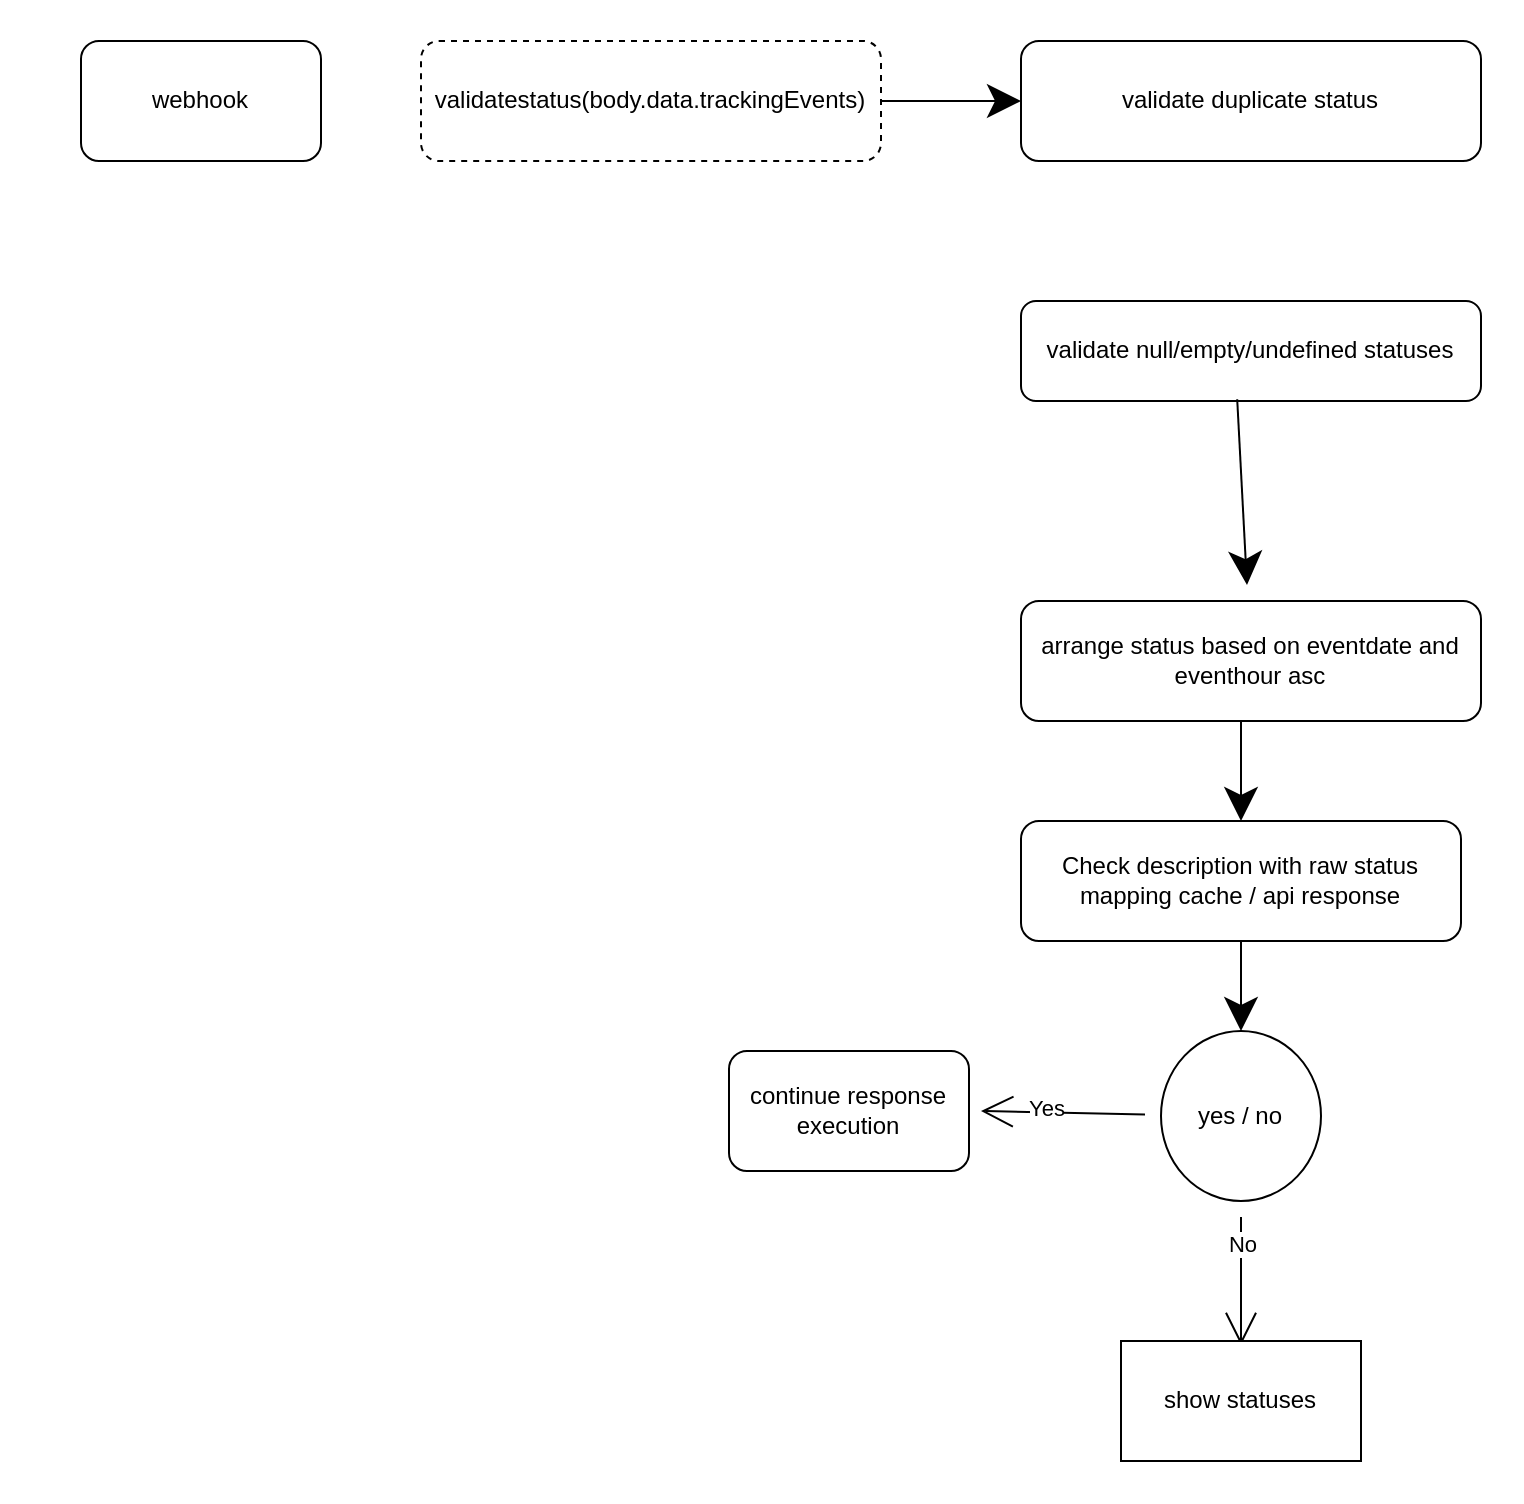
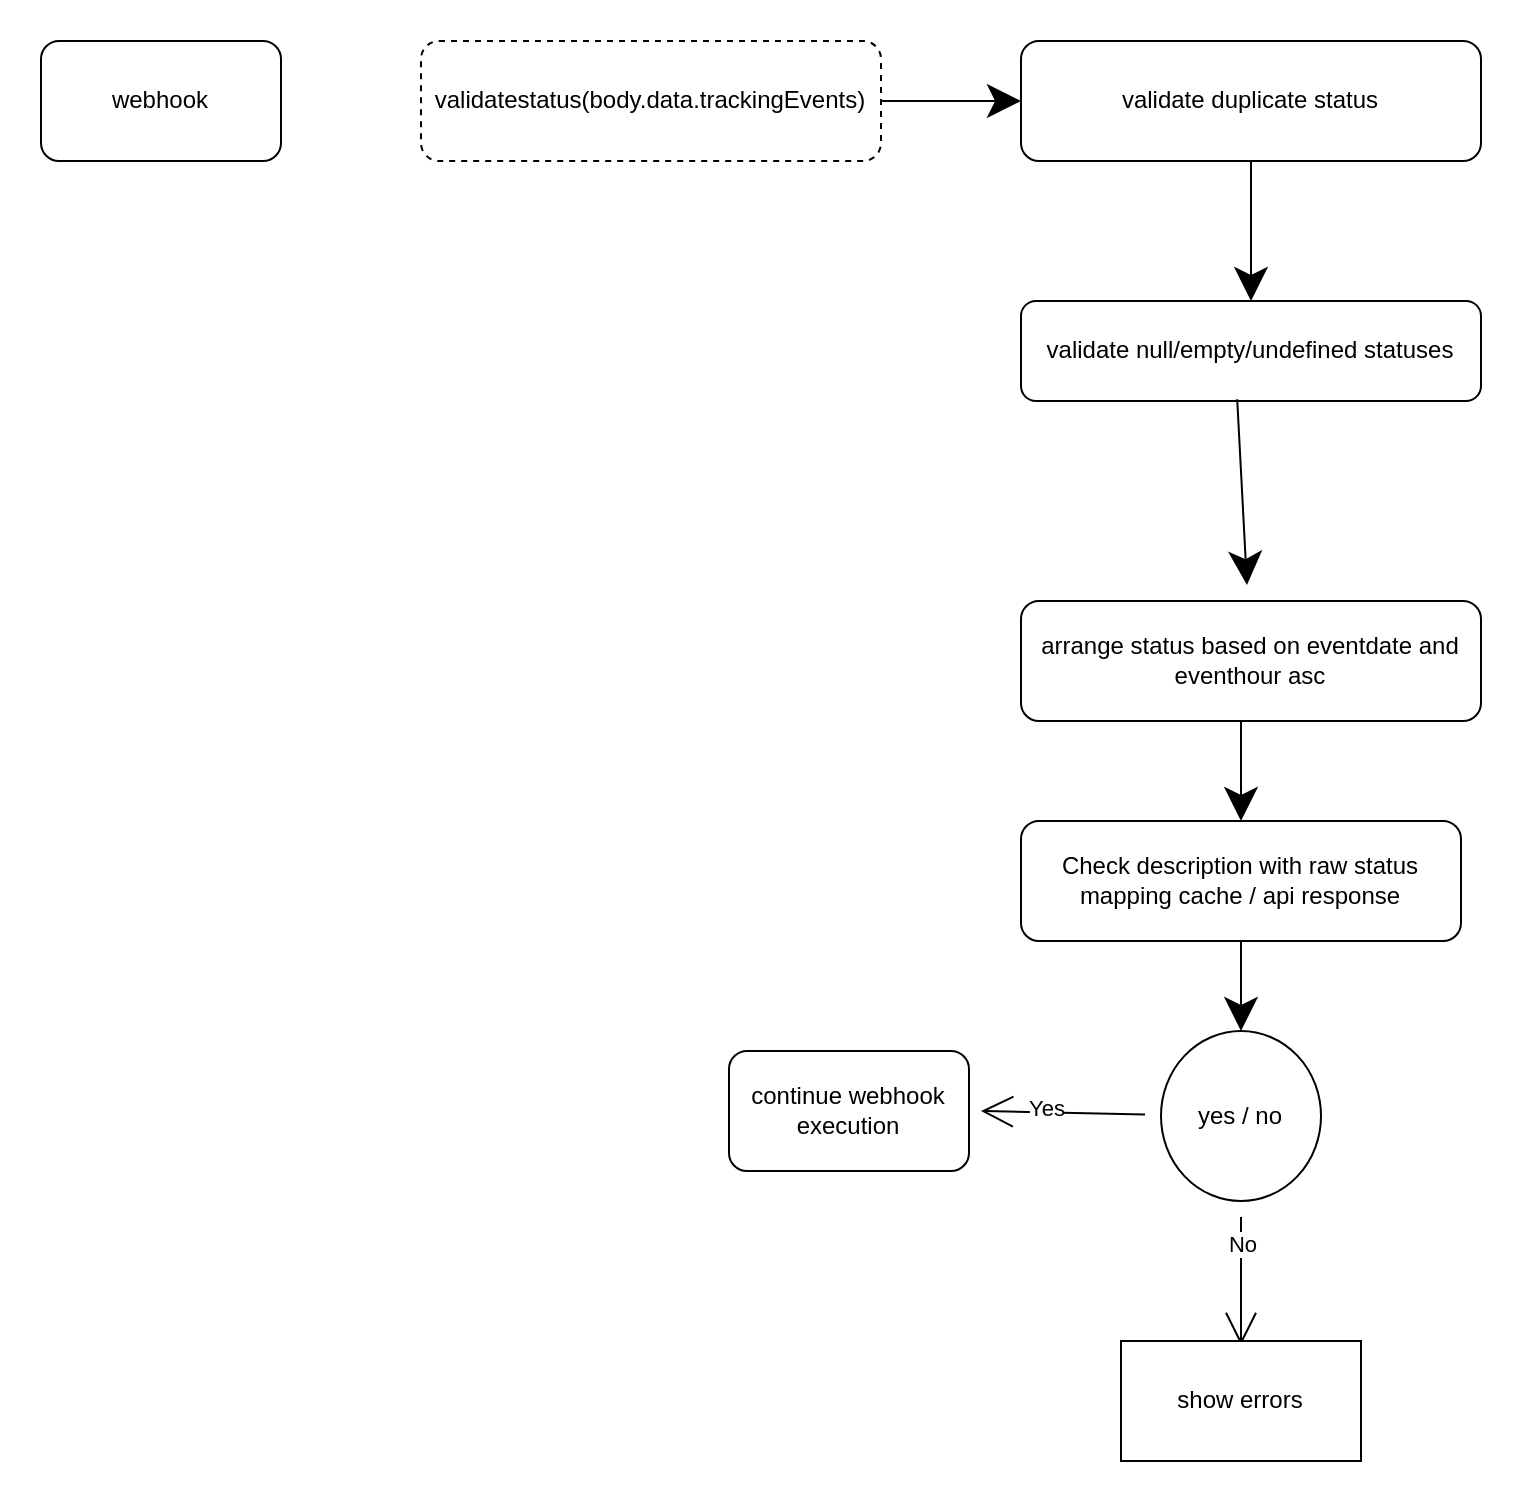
node "webhook": moved (201, 101) -> (161, 101)
edge "validate duplicate status" -> "validate null/empty/undefined statuses": added
node "continue response execution": label "continue response execution" -> "continue webhook execution"
node "show statuses": label "show statuses" -> "show errors"
